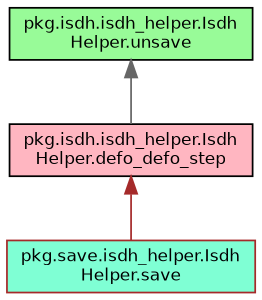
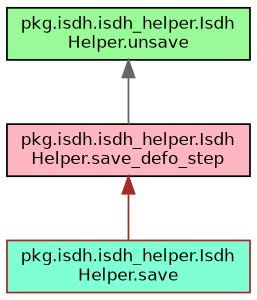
node "pkg.isdh.isdh_helper.Isdh Helper.defo_defo_step": label "pkg.isdh.isdh_helper.Isdh Helper.defo_defo_step" -> "pkg.isdh.isdh_helper.Isdh Helper.save_defo_step"
node "pkg.save.isdh_helper.Isdh Helper.save": label "pkg.save.isdh_helper.Isdh Helper.save" -> "pkg.isdh.isdh_helper.Isdh Helper.save"
